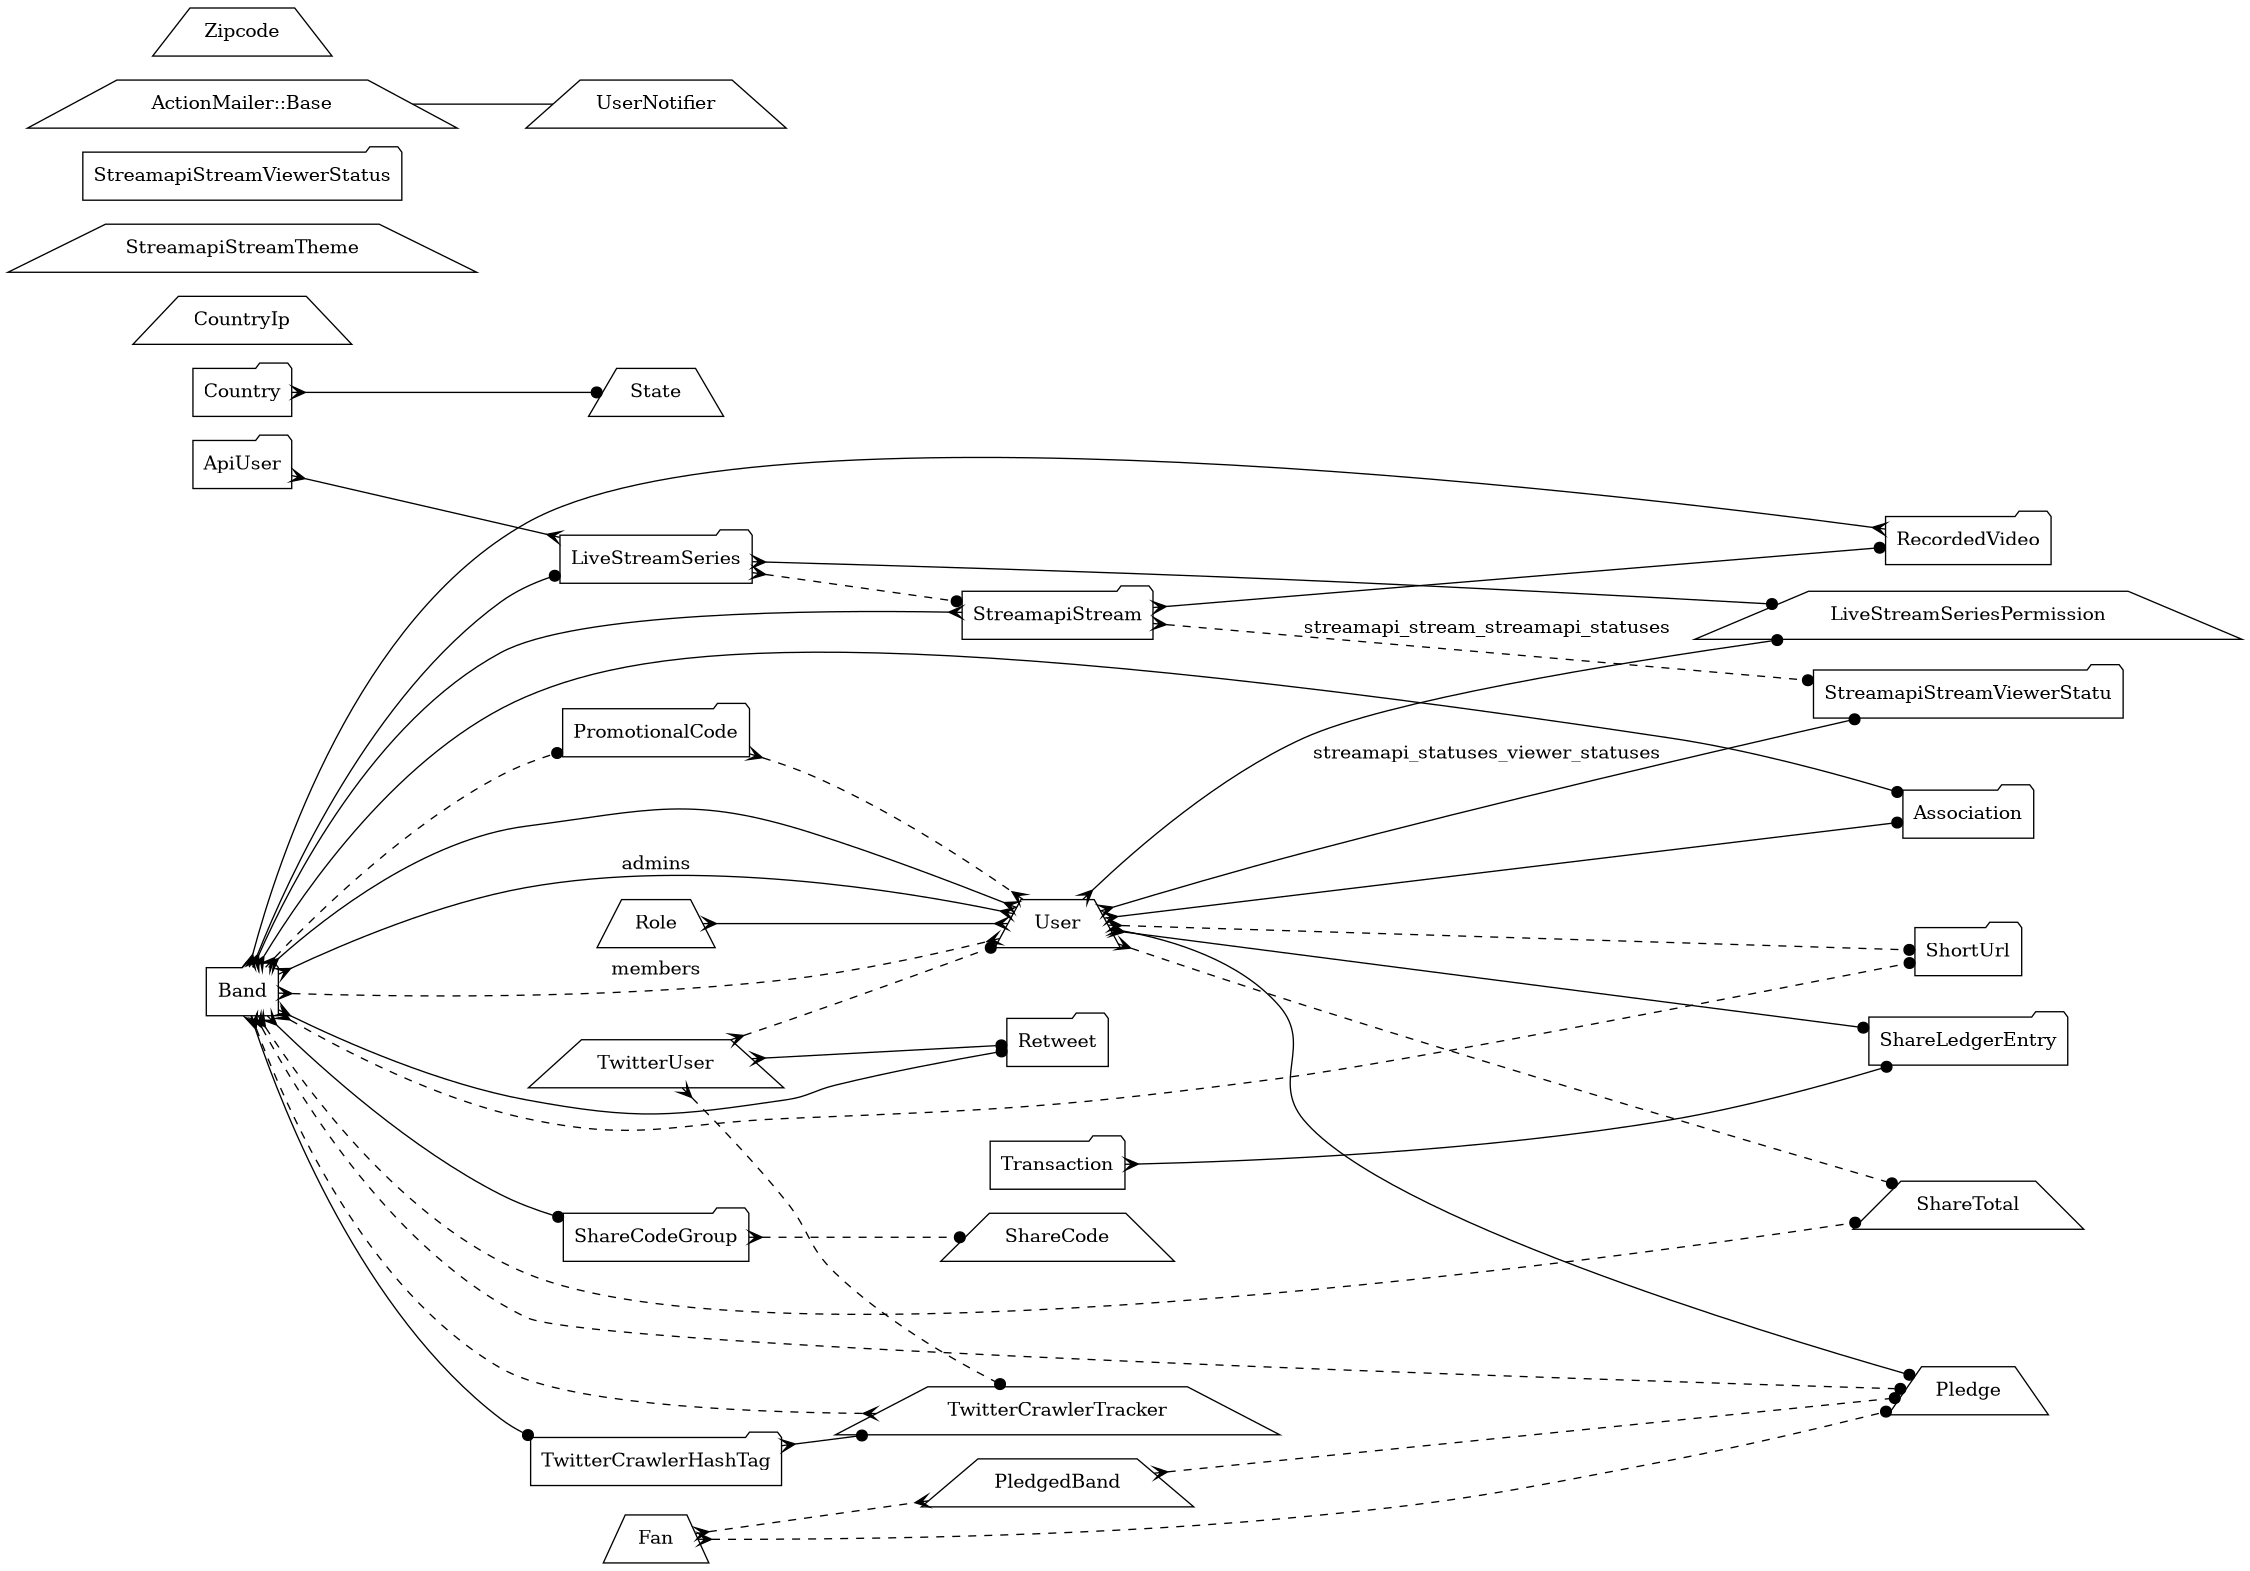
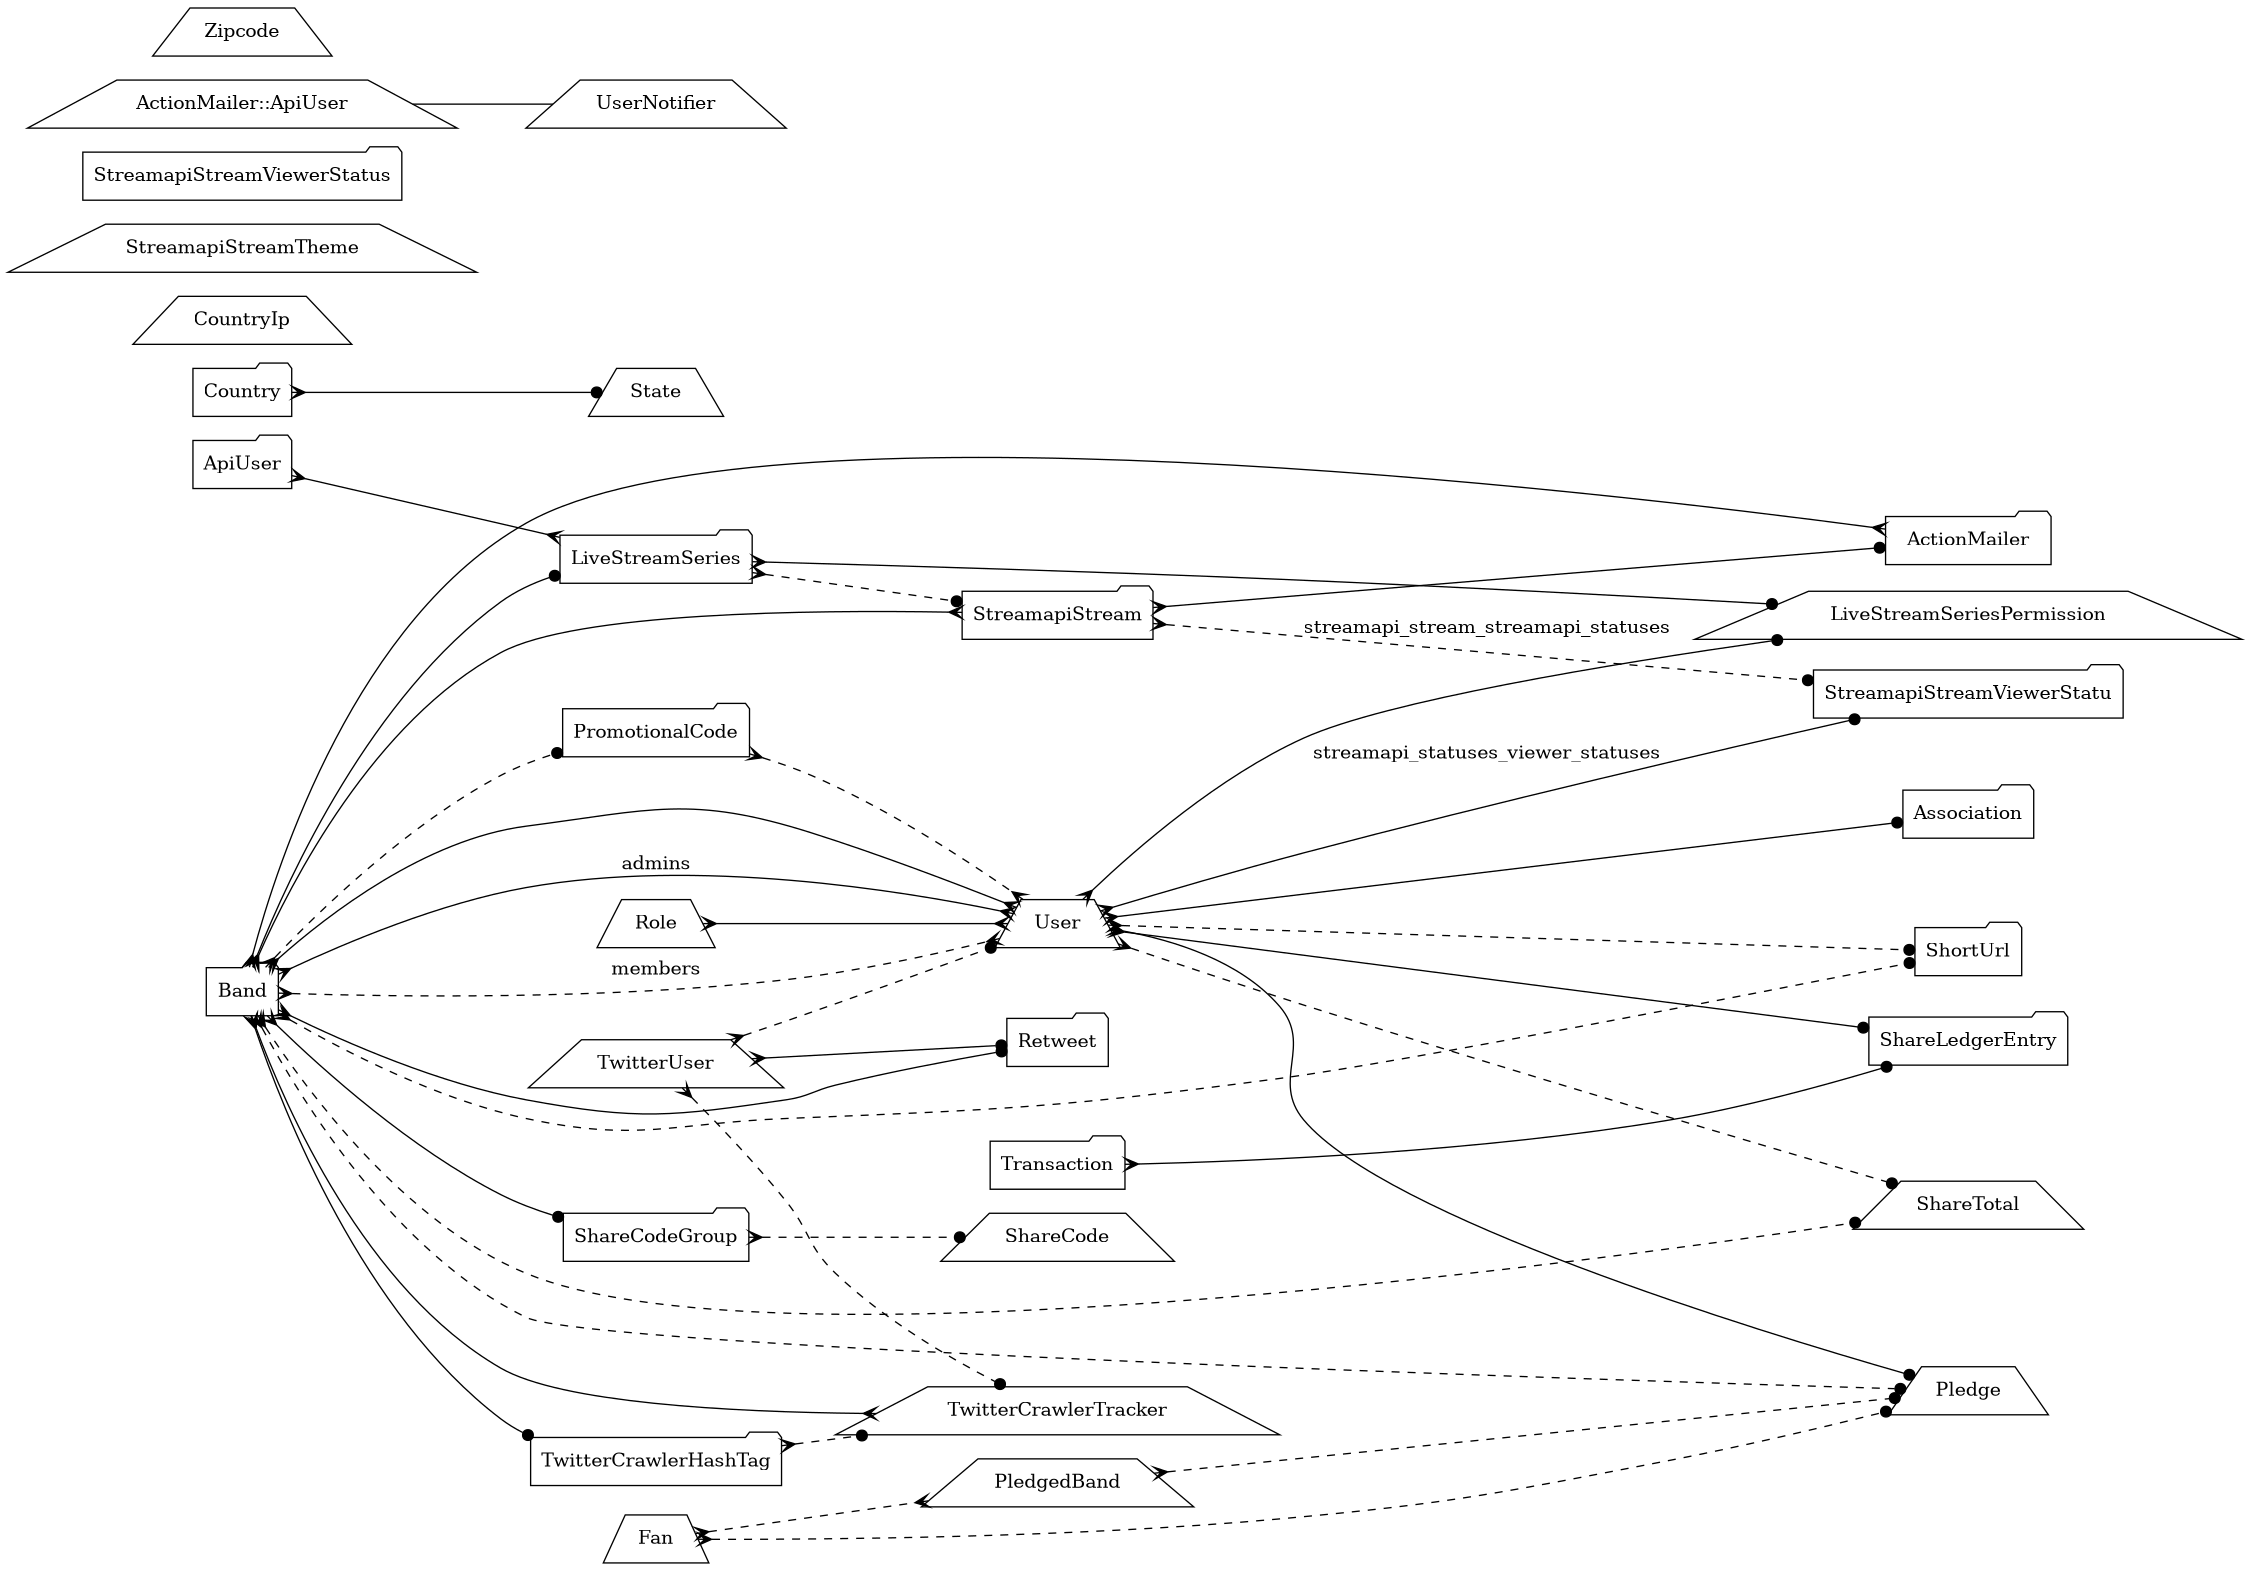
node "ActionMailer::Base": label "ActionMailer::Base" -> "ActionMailer::ApiUser"
node "RecordedVideo": label "RecordedVideo" -> "ActionMailer"
edge "Association" -- "Band": removed
edge "Band" -- "TwitterCrawlerTracker": style dashed -> solid
edge "TwitterCrawlerTracker" -- "TwitterCrawlerHashTag": style solid -> dashed
